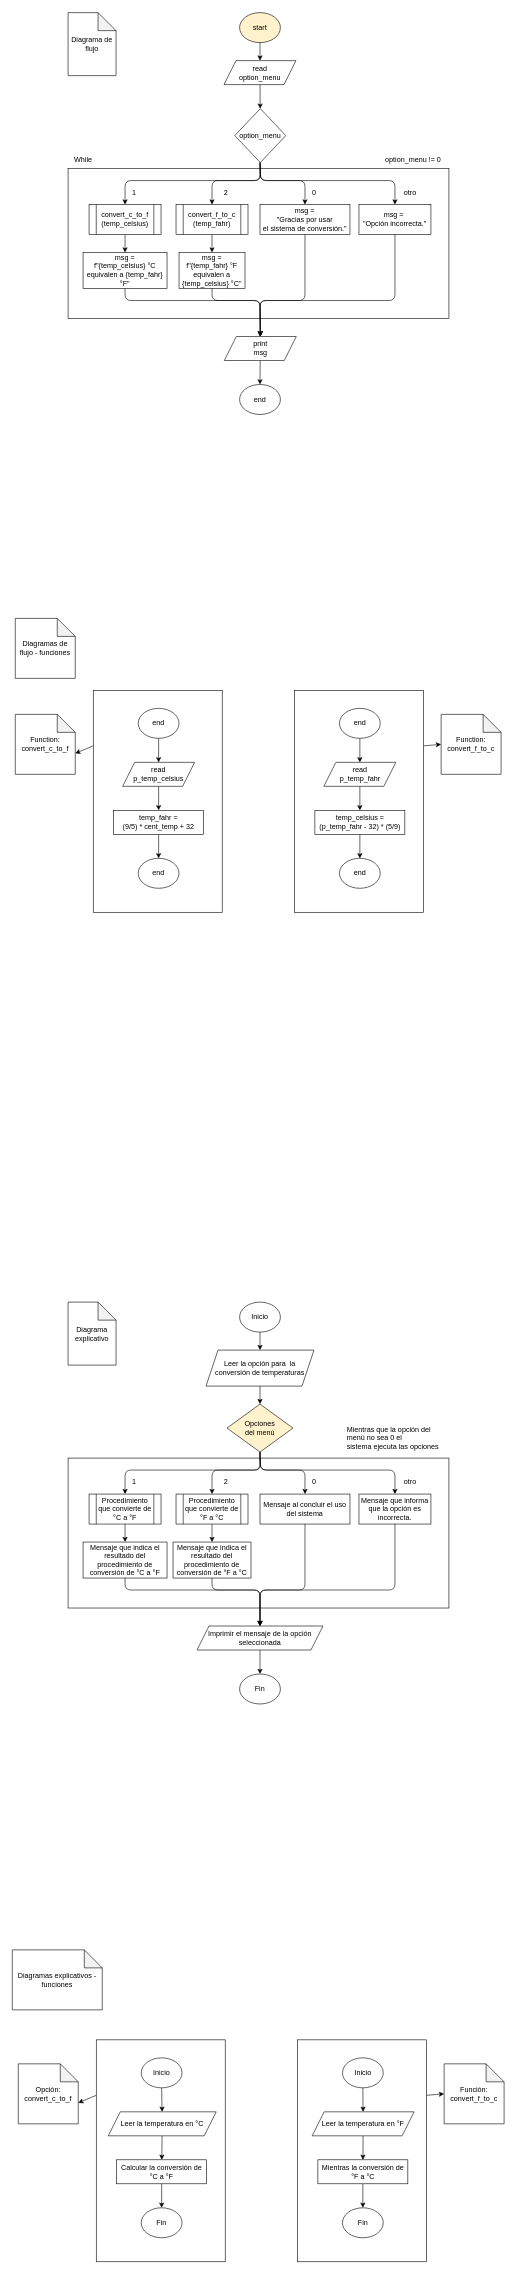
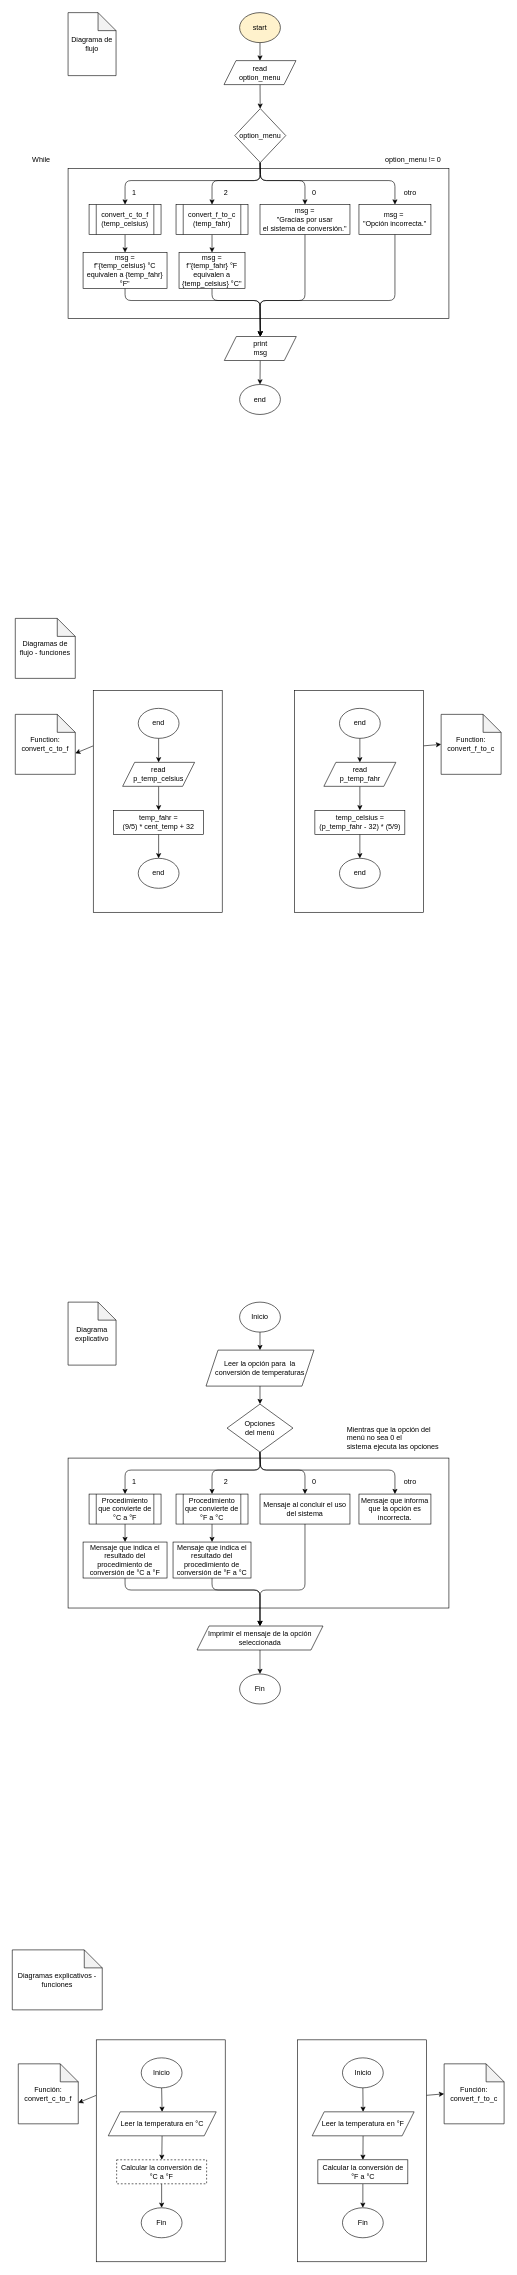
node "While": moved (83, 159) -> (41, 159)
node "Opciones del menú": fillcolor #fff2cc -> #ffffff
edge "Mensaje que informa que la opción es incorrecta." -> "Imprimir el mensaje de la opción seleccionada": removed
node "Opción: convert_c_to_f": label "Opción: convert_c_to_f" -> "Función: convert_c_to_f"
node "Calcular la conversión de °C a °F": style solid -> dashed
node "Mientras la conversión de °F a °C": label "Mientras la conversión de °F a °C" -> "Calcular la conversión de °F a °C"
